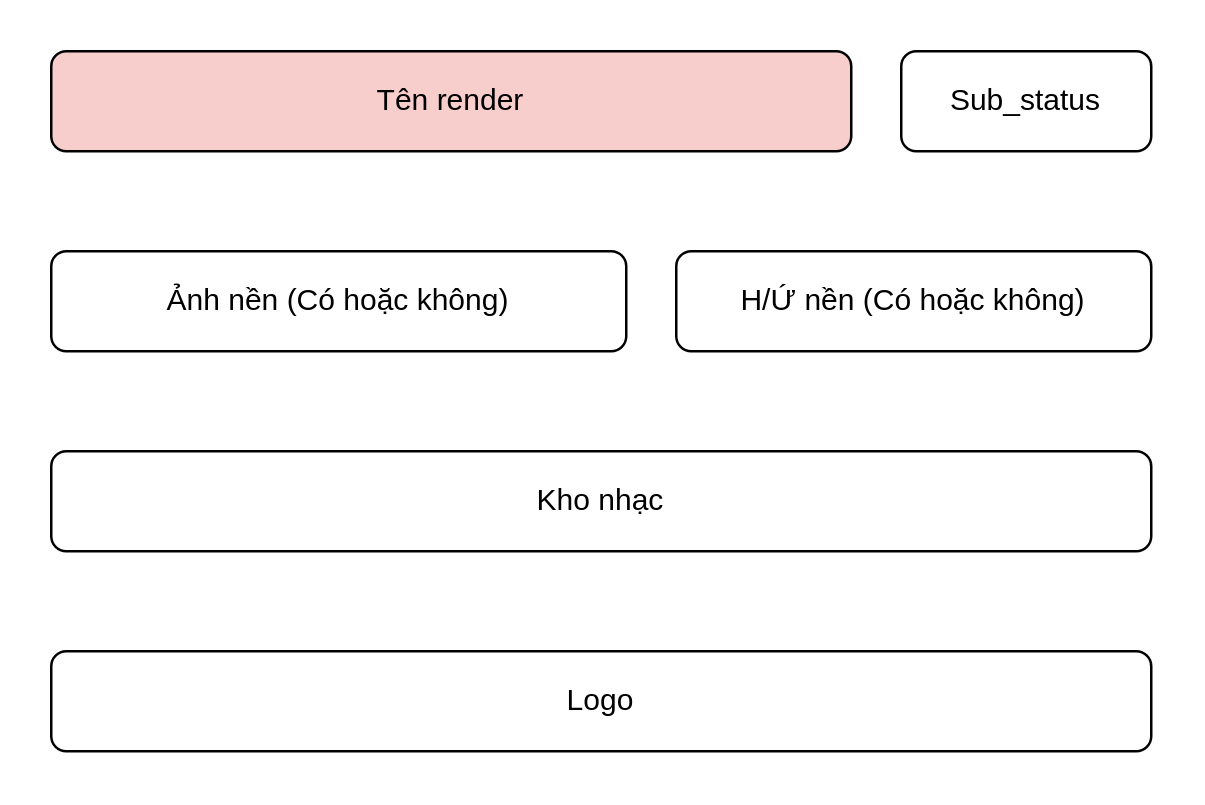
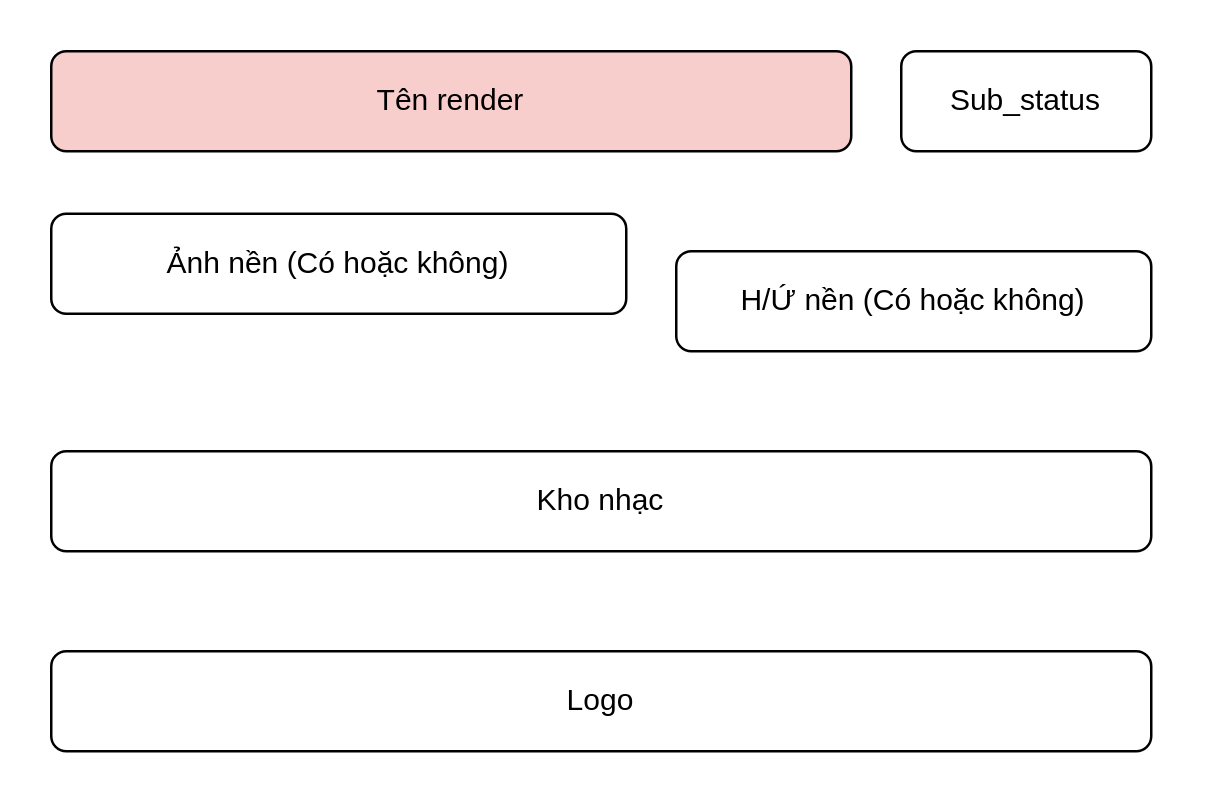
node "Ảnh nền (Có hoặc không)": moved (339, 301) -> (339, 264)
